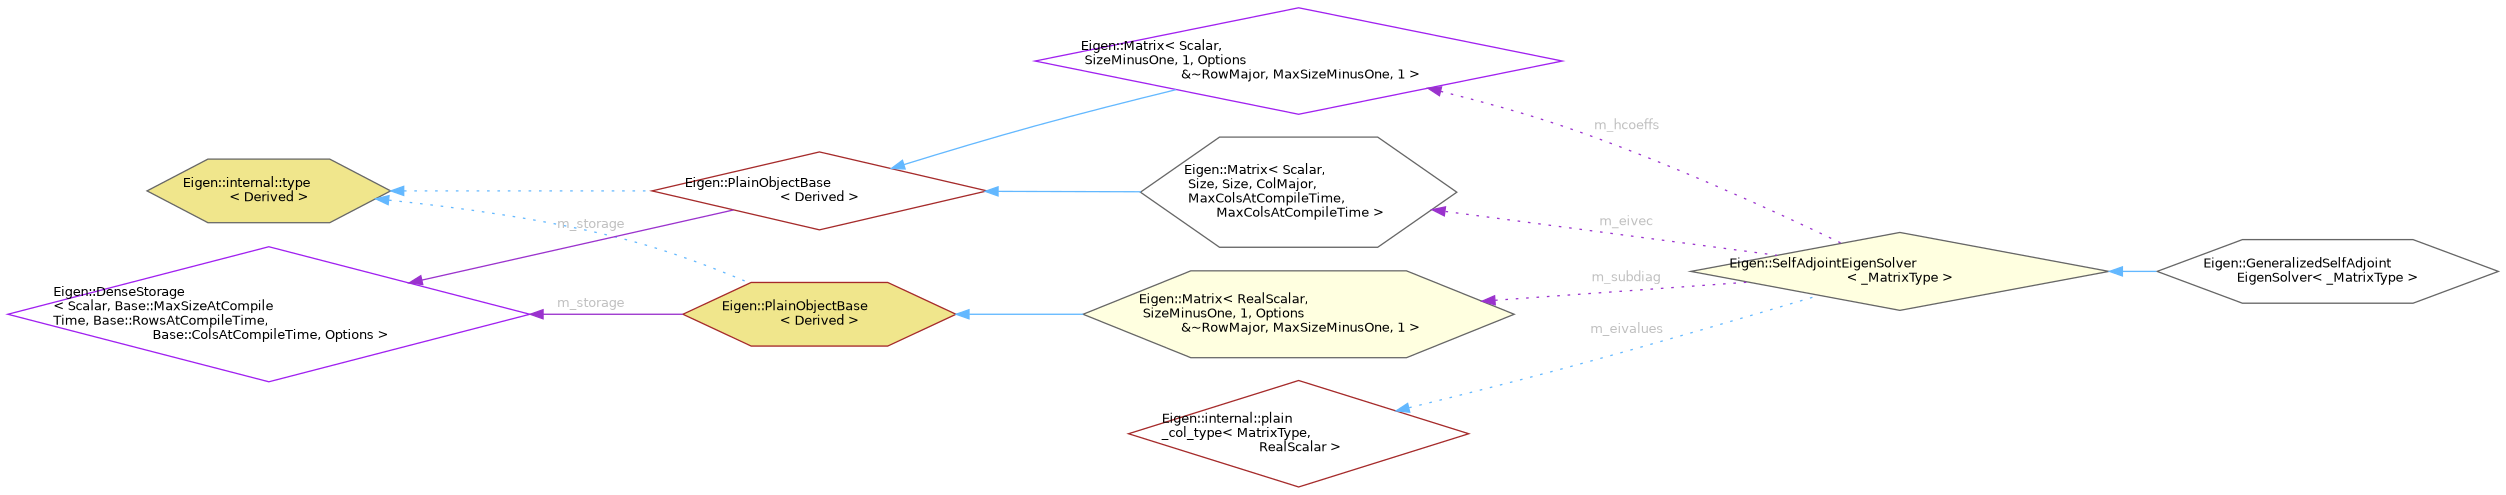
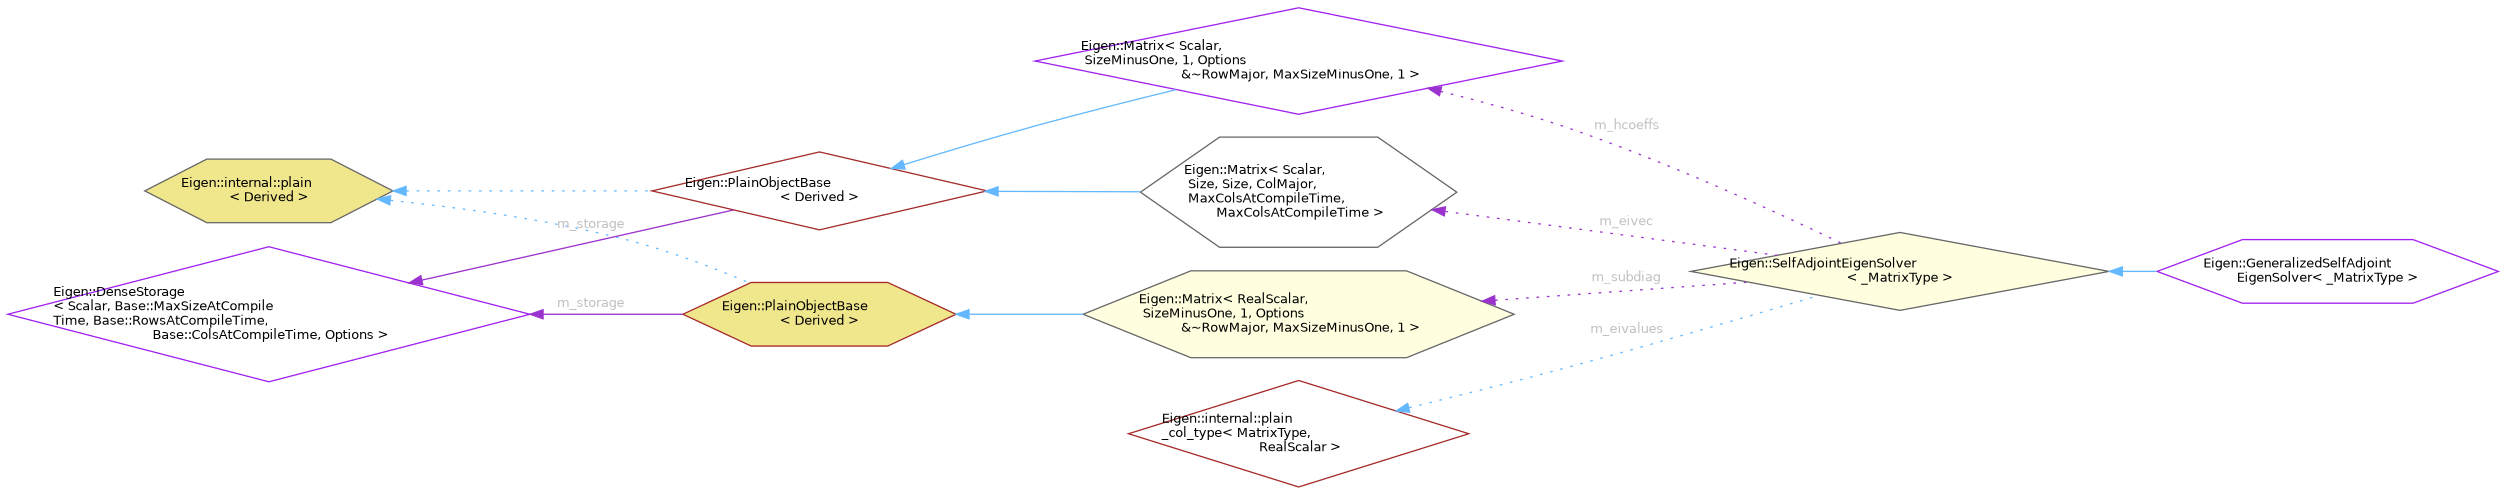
node "Eigen::internal::type < Derived >": label "Eigen::internal::type < Derived >" -> "Eigen::internal::plain < Derived >"
node "Eigen::GeneralizedSelfAdjoint EigenSolver< _MatrixType >": color gray40 -> purple
